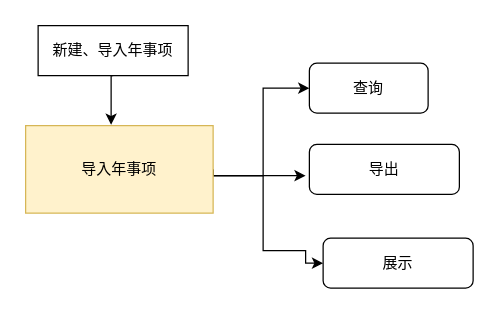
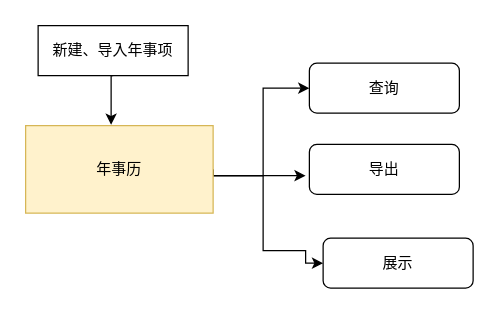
node "查询": size 119x50 -> 150x50
node "导入年事项": label "导入年事项" -> "年事历"
